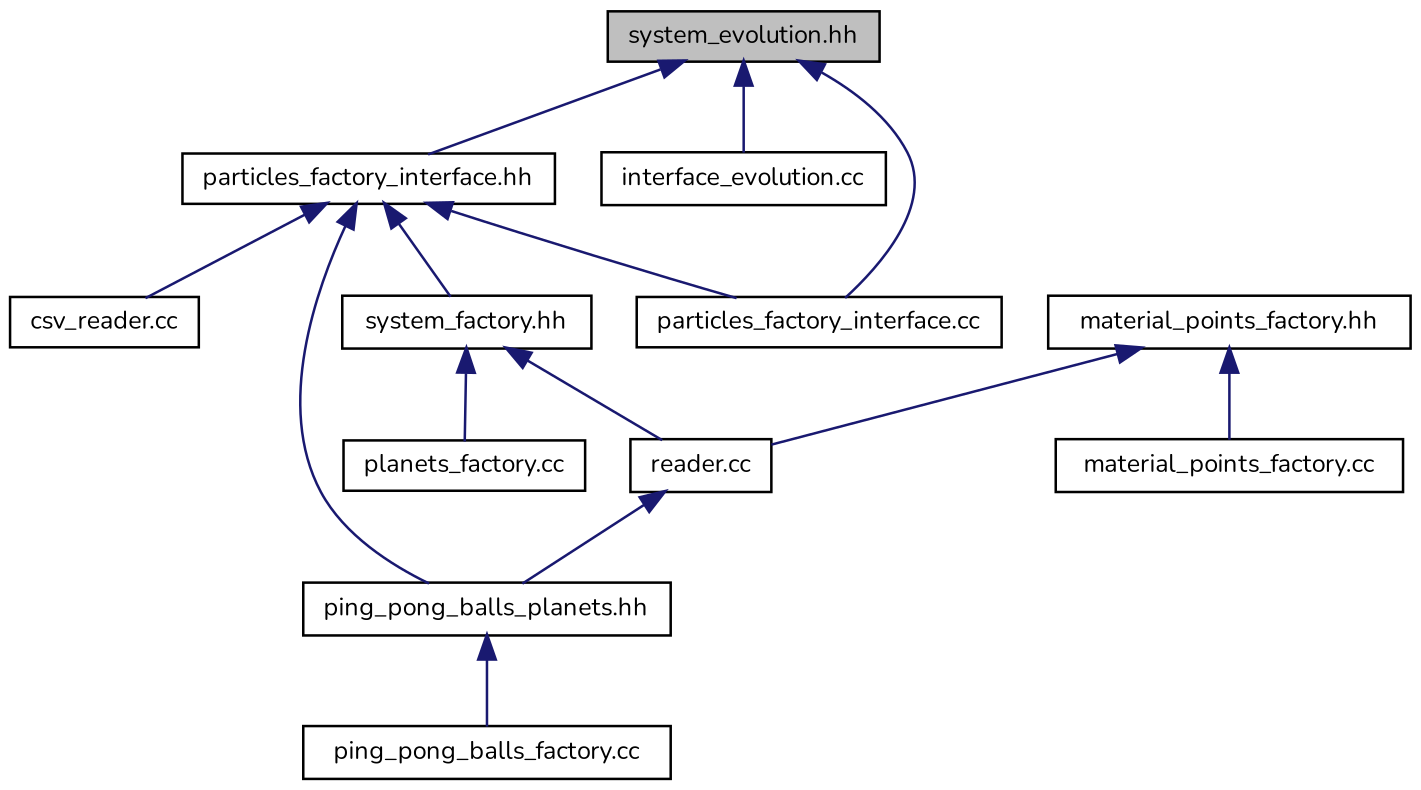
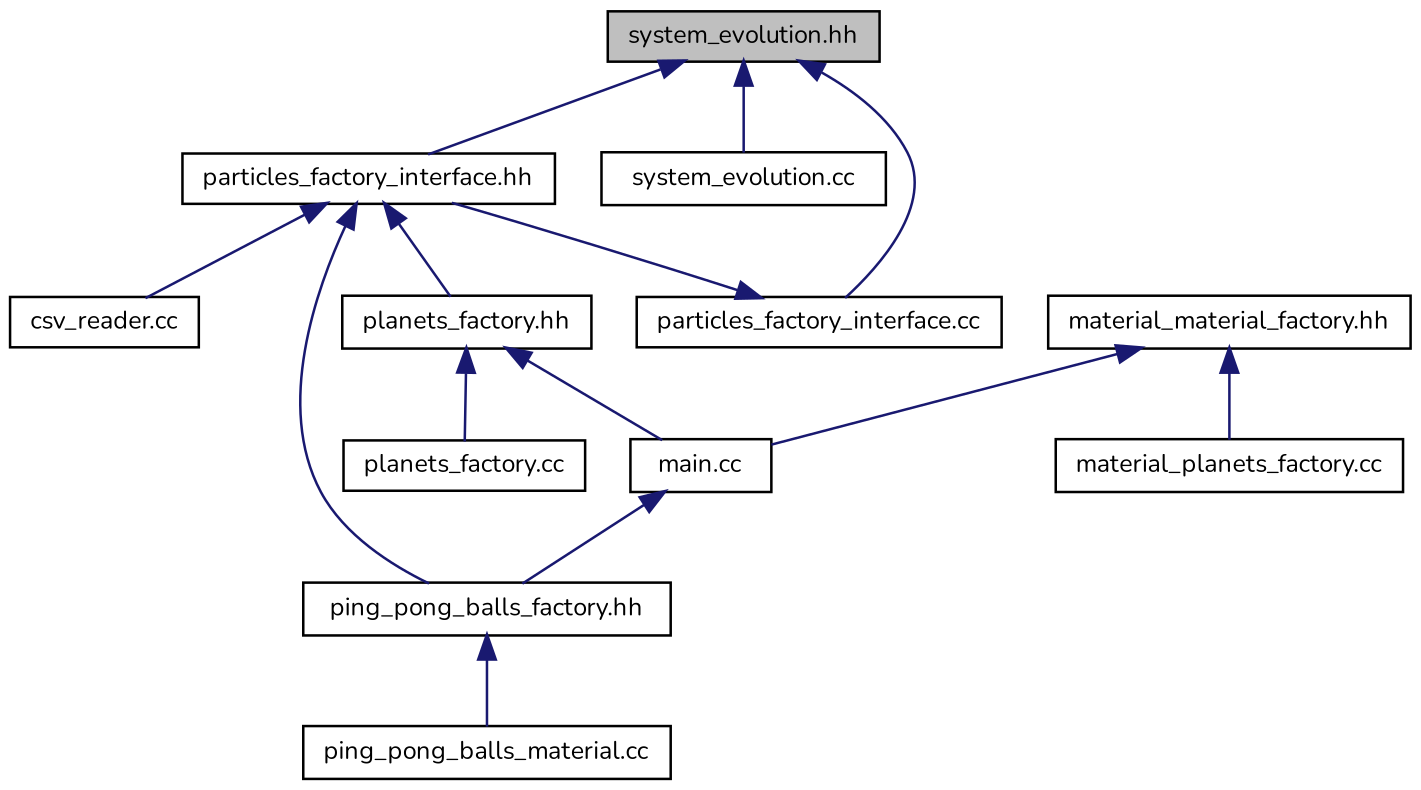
node "interface_evolution.cc": label "interface_evolution.cc" -> "system_evolution.cc"
edge "particles_factory_interface.cc" -> "particles_factory_interface.hh": reversed
node "system_factory.hh": label "system_factory.hh" -> "planets_factory.hh"
node "material_points_factory.hh": label "material_points_factory.hh" -> "material_material_factory.hh"
node "reader.cc": label "reader.cc" -> "main.cc"
node "material_points_factory.cc": label "material_points_factory.cc" -> "material_planets_factory.cc"
node "ping_pong_balls_planets.hh": label "ping_pong_balls_planets.hh" -> "ping_pong_balls_factory.hh"
node "ping_pong_balls_factory.cc": label "ping_pong_balls_factory.cc" -> "ping_pong_balls_material.cc"
